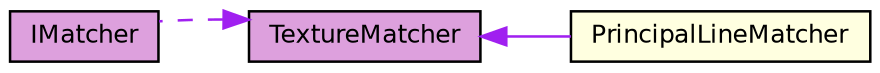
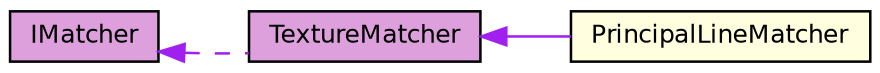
edge "IMatcher" -> "TextureMatcher": reversed
